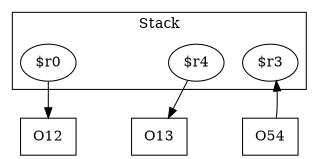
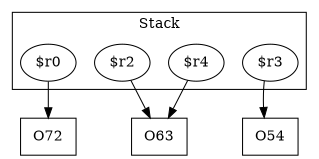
node "$r2": added
edge "O54" -> "$r3": reversed
node "O12": label "O12" -> "O72"
node "O13": label "O13" -> "O63"
